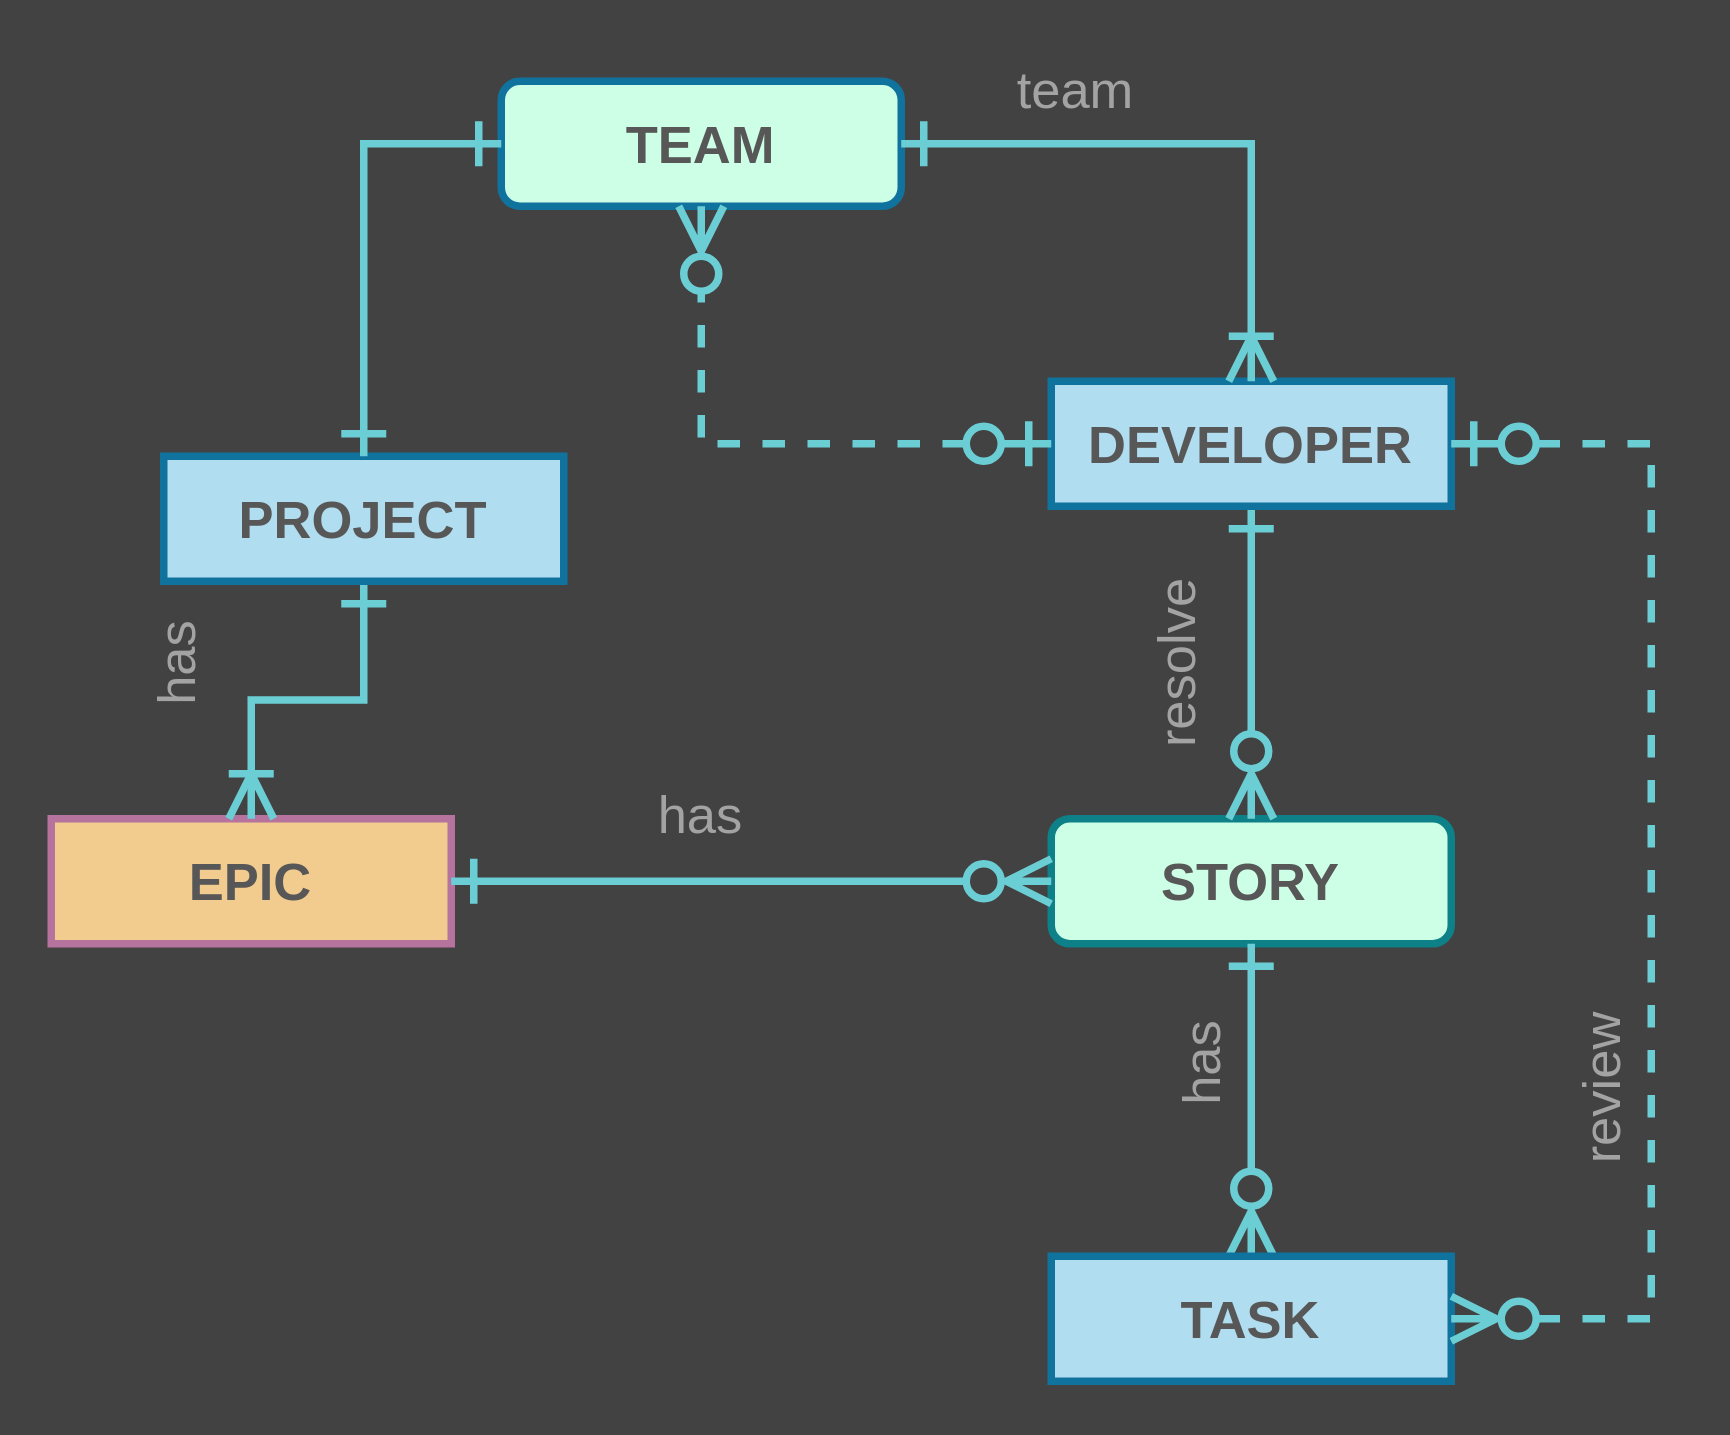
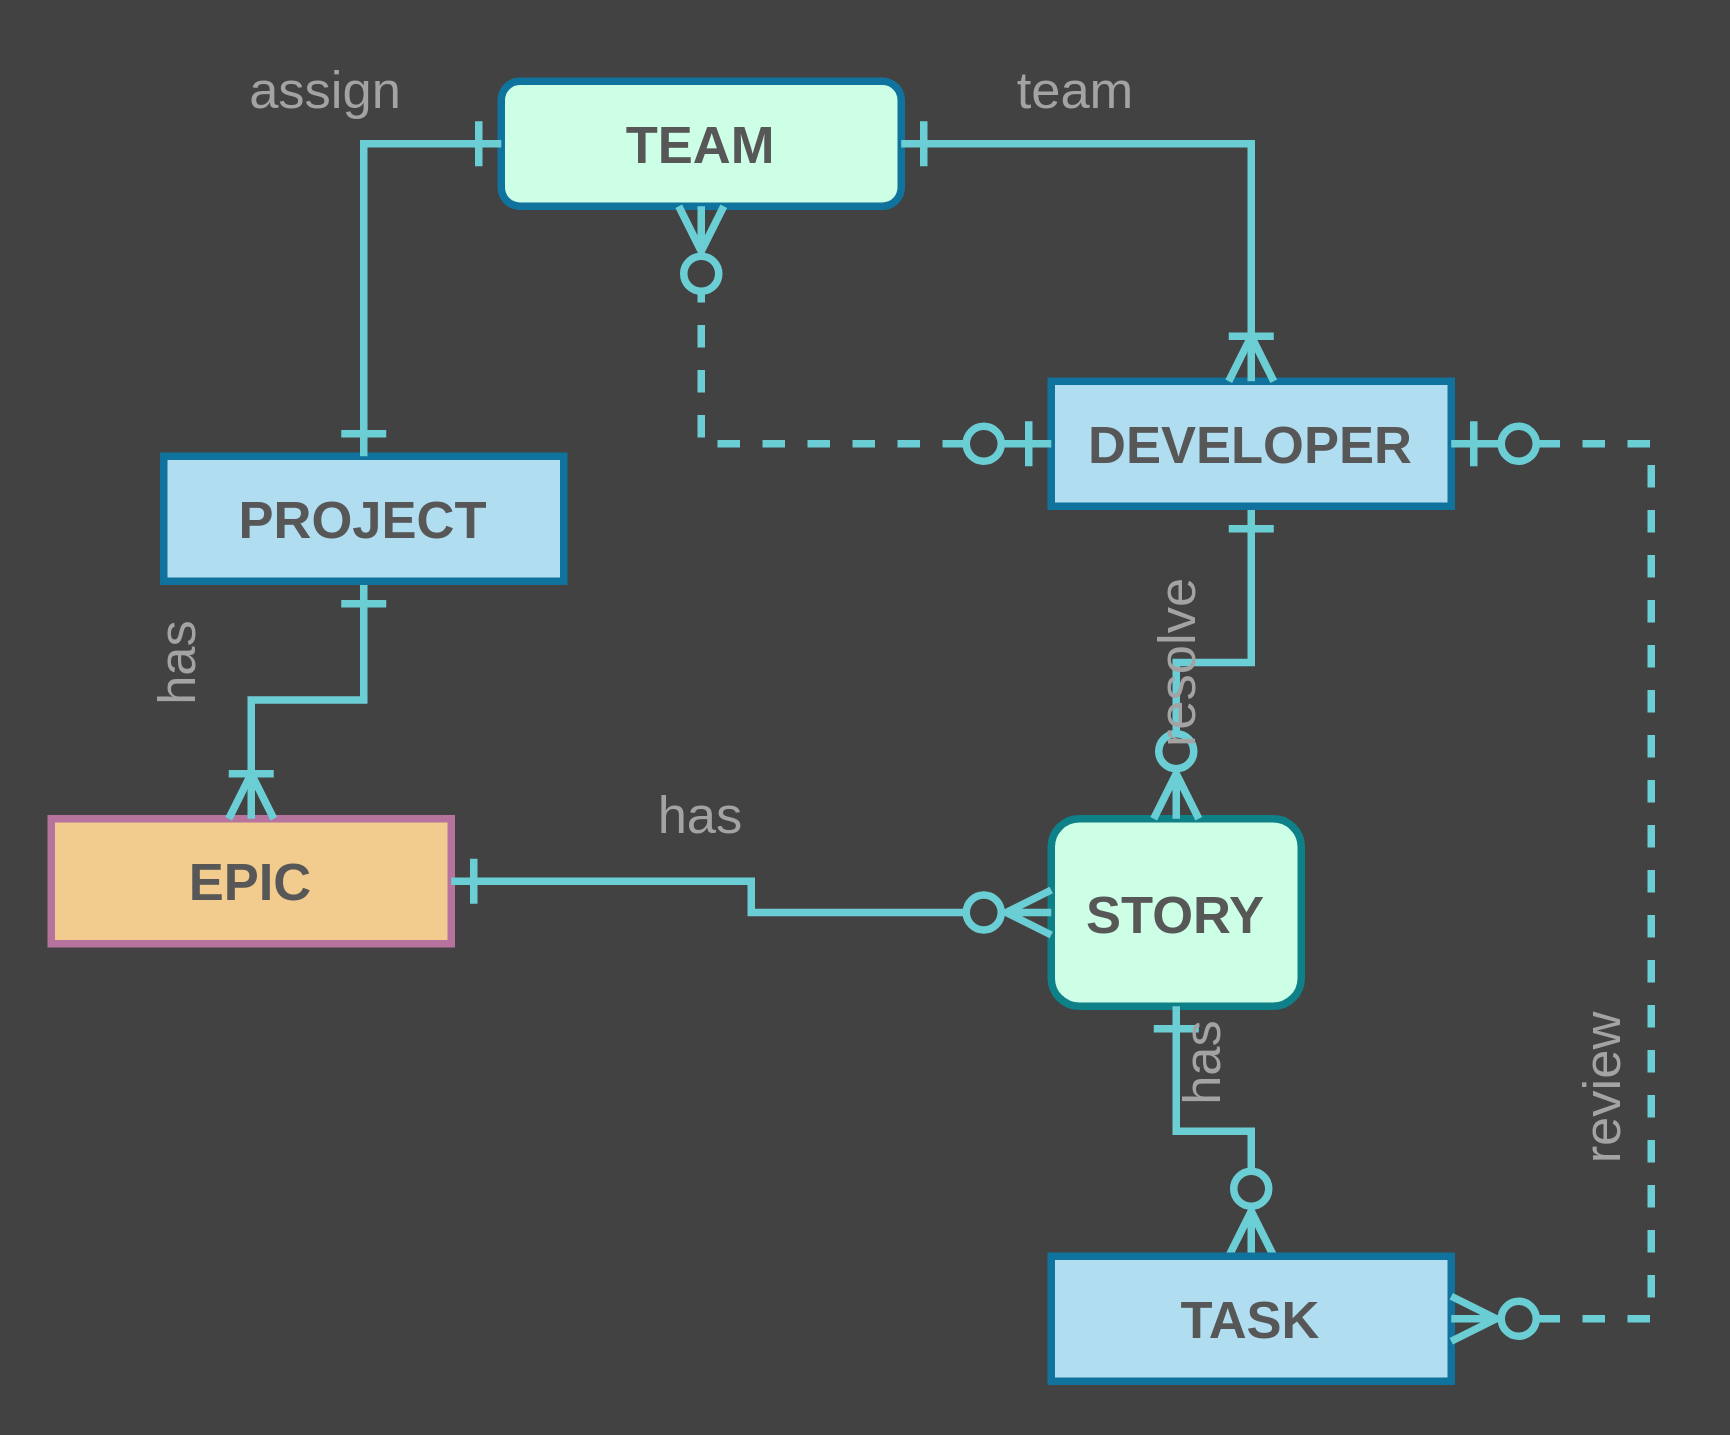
node "assign": added
node "STORY": size 400x125 -> 250x188
